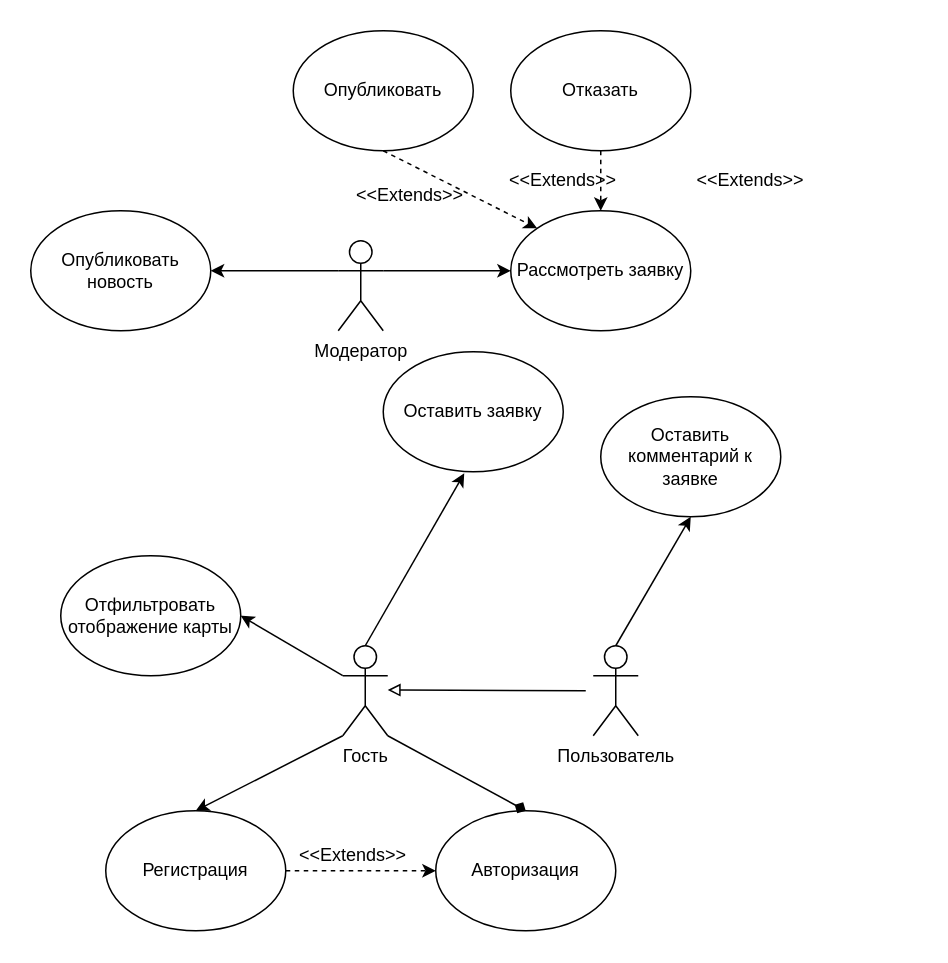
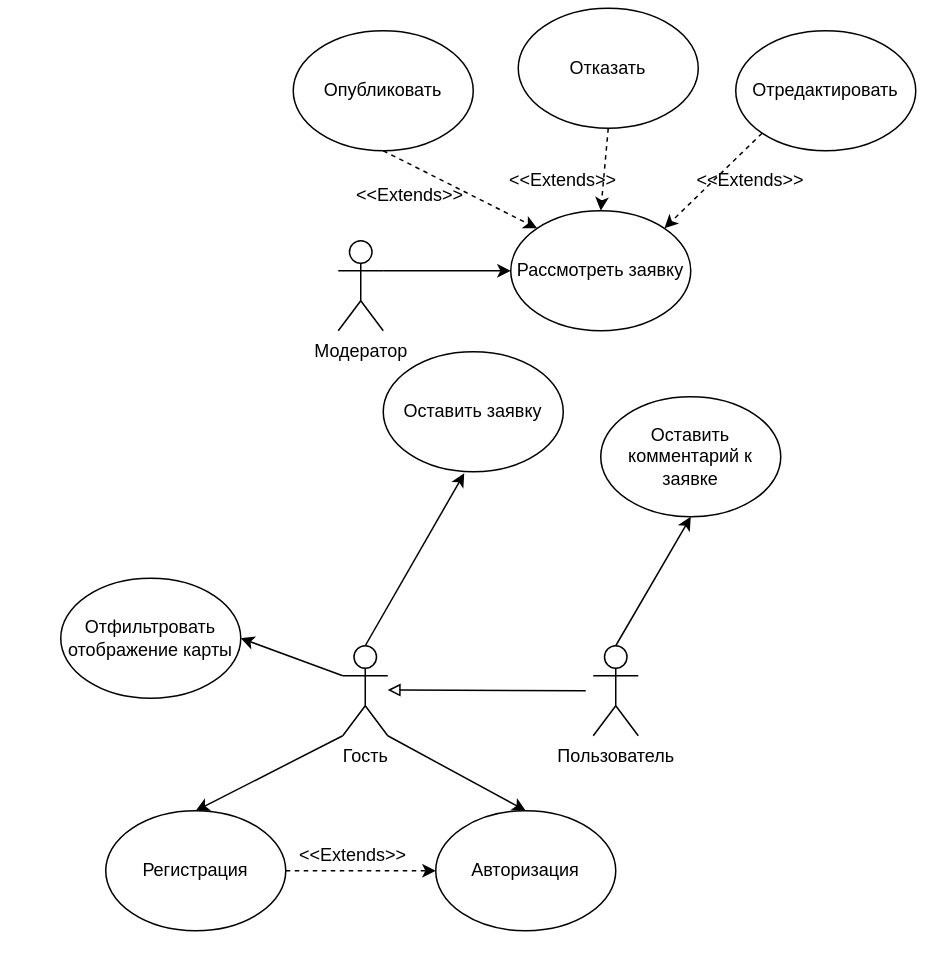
node "Отказать": moved (601, 91) -> (608, 68)
node "Отредактировать": added
edge "Отредактировать" -> "Рассмотреть заявку": added
node "Опубликовать новость": removed
edge "Модератор" -> "Опубликовать новость": removed
node "Отфильтровать отображение карты": moved (151, 616) -> (151, 638)
edge "Гость" -> "Авторизация": arrowhead diamond -> classic
